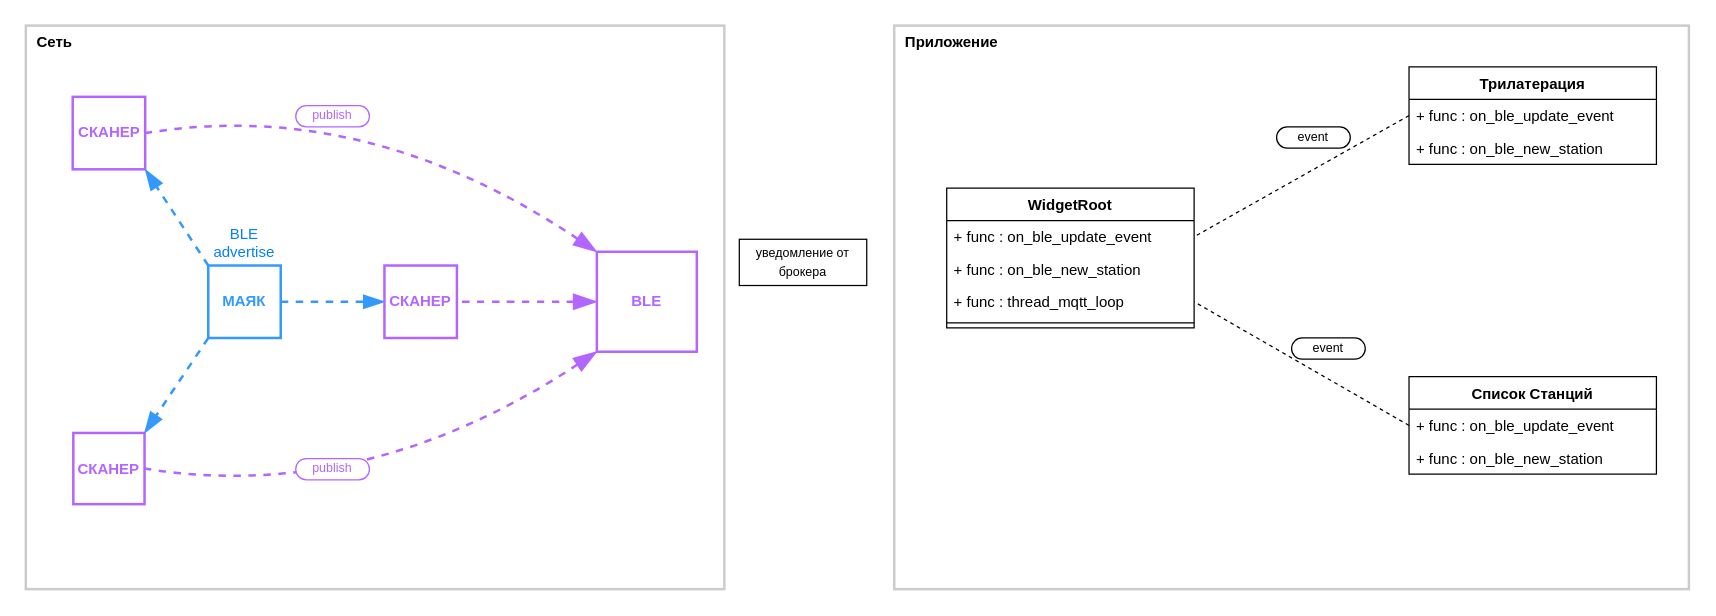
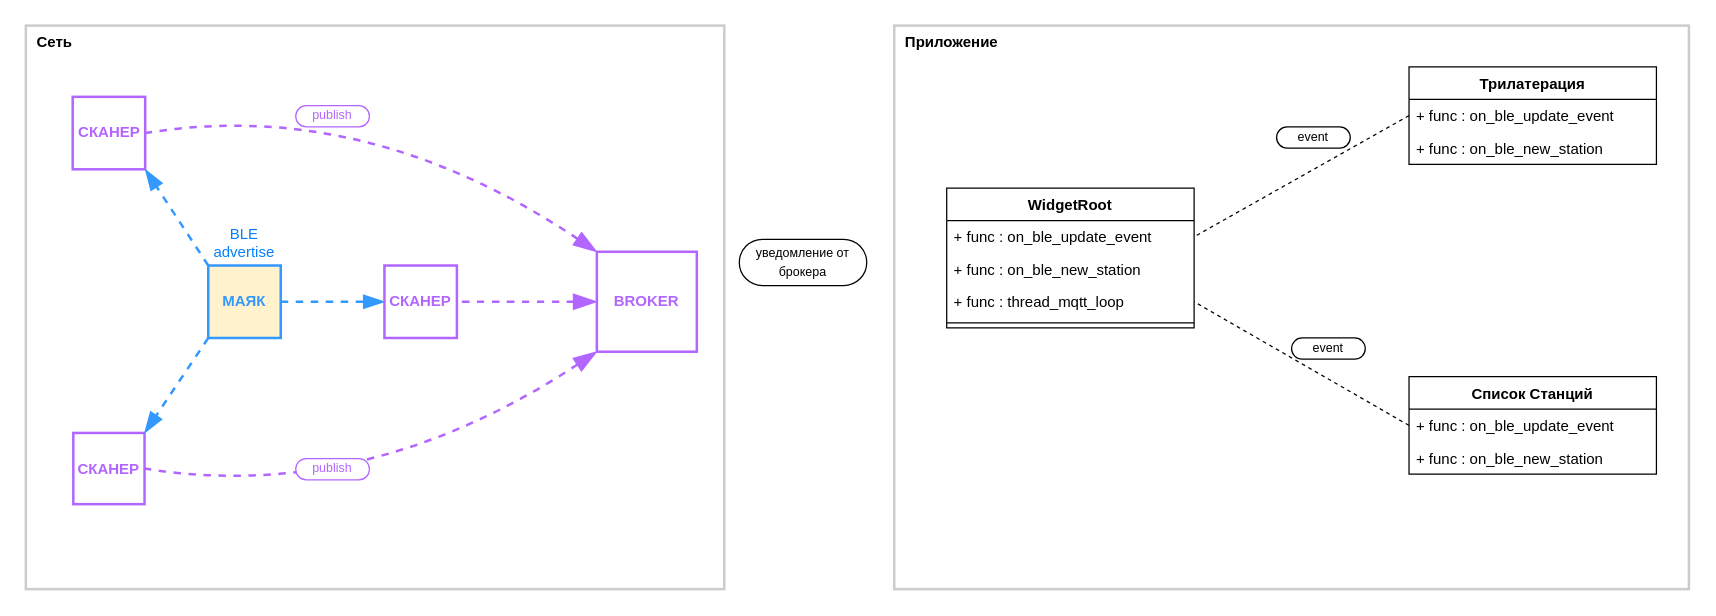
node "уведомление от брокера": shape rectangle -> rounded rectangle
node "МАЯК": fillcolor #ffffff -> #fff2cc
node "BLE": label "BLE" -> "BROKER"
